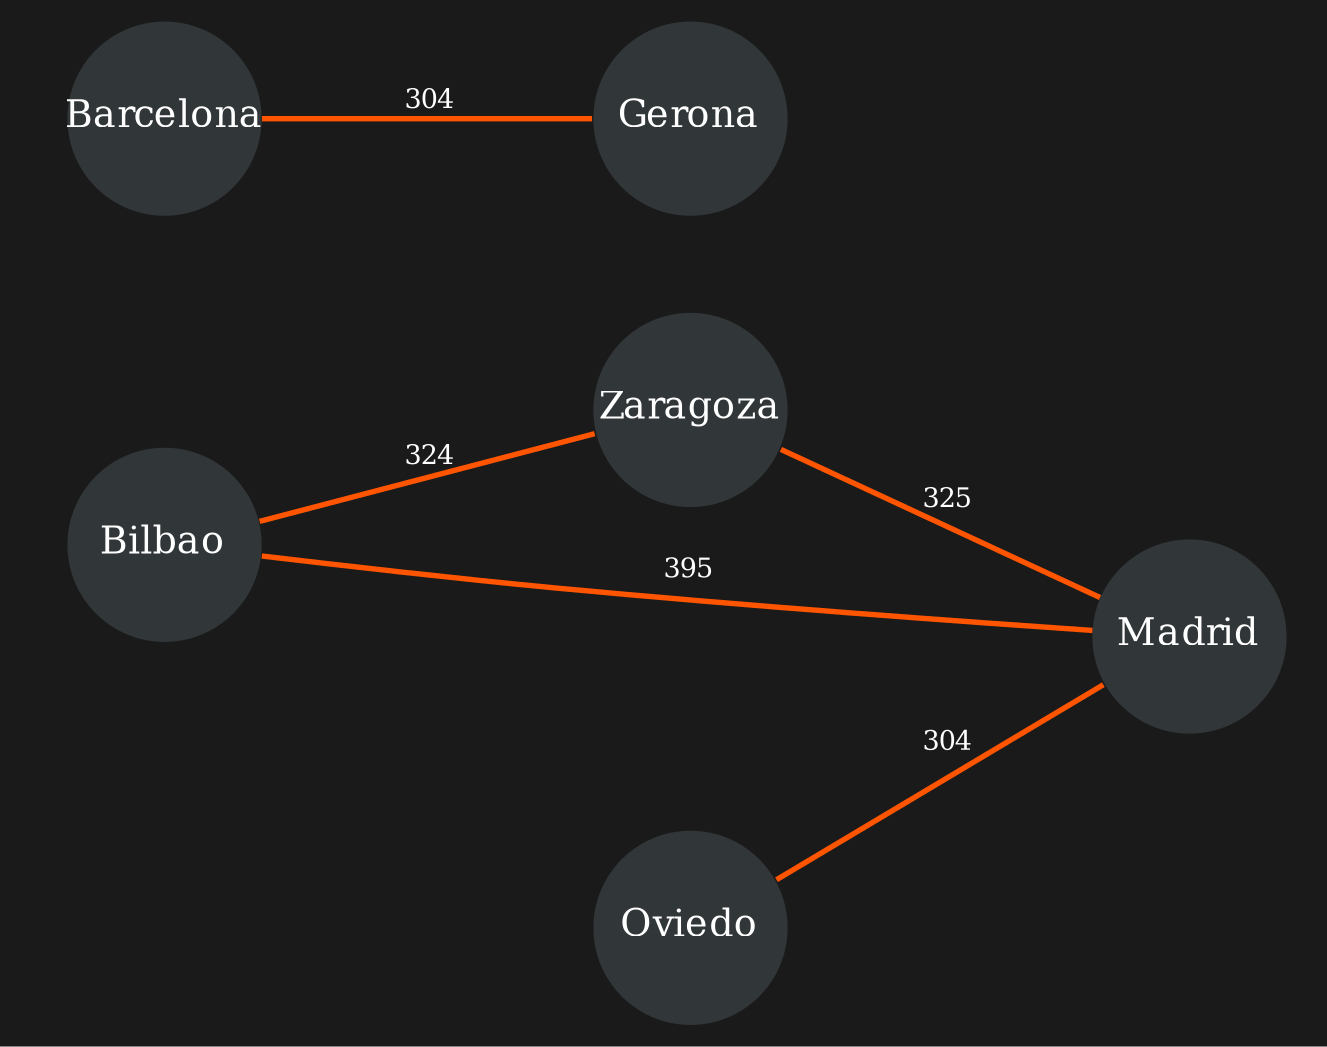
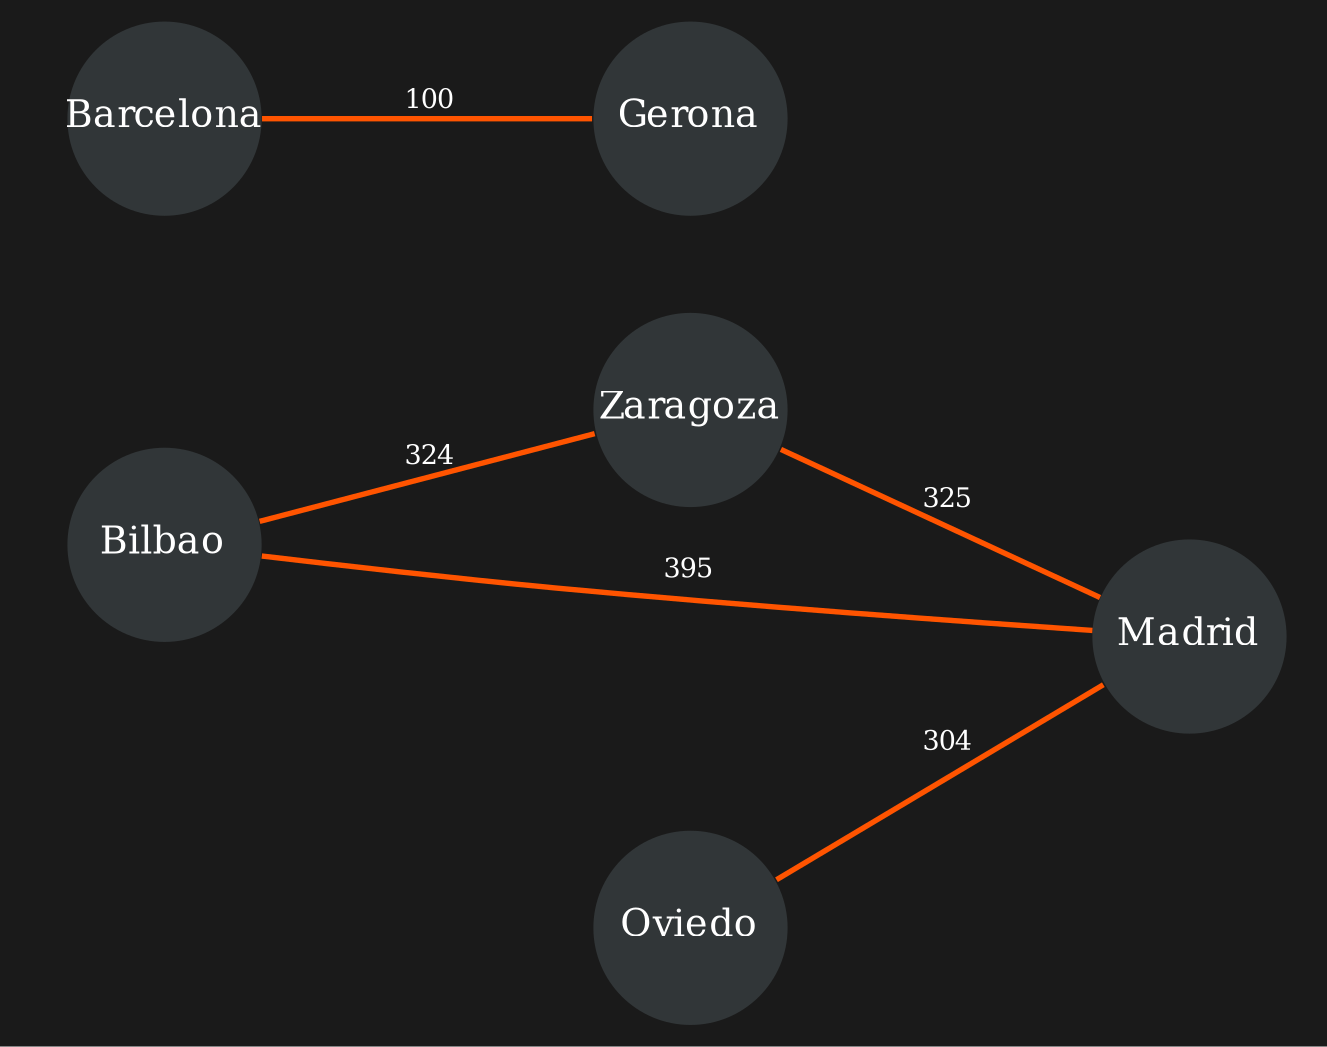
edge "Barcelona" -- "Gerona": label "304" -> "100"
